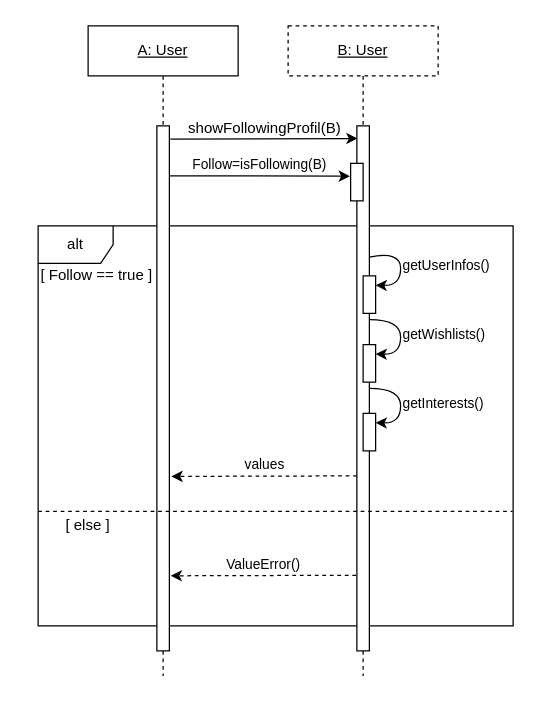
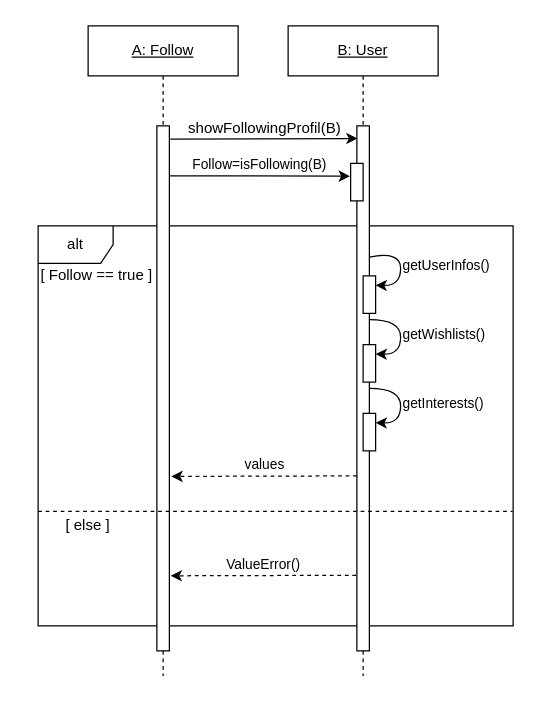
node "A: User": label "A: User" -> "A: Follow"
node "B: User": style dashed -> solid
